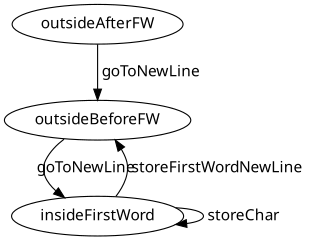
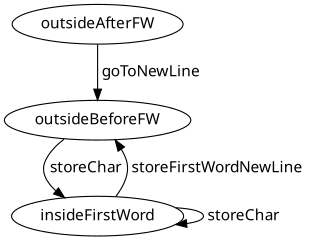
edge "outsideBeforeFW" -> "insideFirstWord": label " goToNewLine " -> " storeChar "
